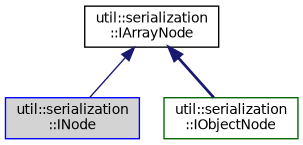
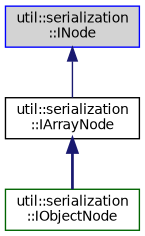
edge "util::serialization ::INode" -> "util::serialization ::IArrayNode": reversed
